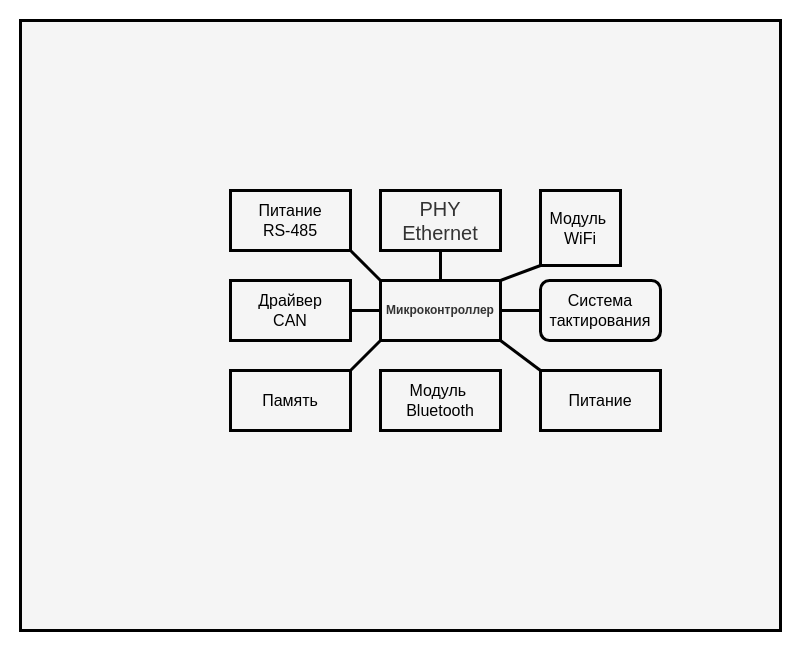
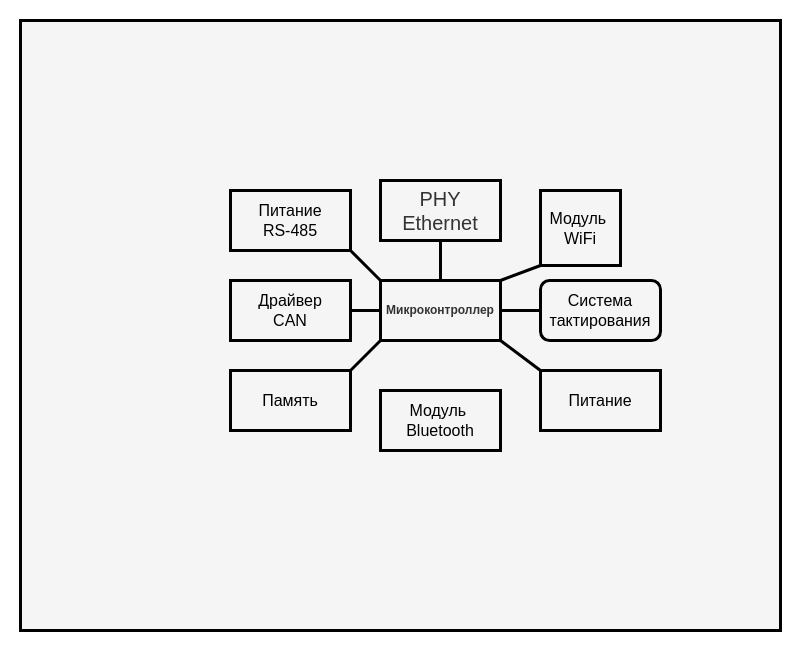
node "PHY Ethernet": moved (441, 221) -> (441, 211)
node "Модуль Bluetooth": moved (441, 401) -> (441, 421)
